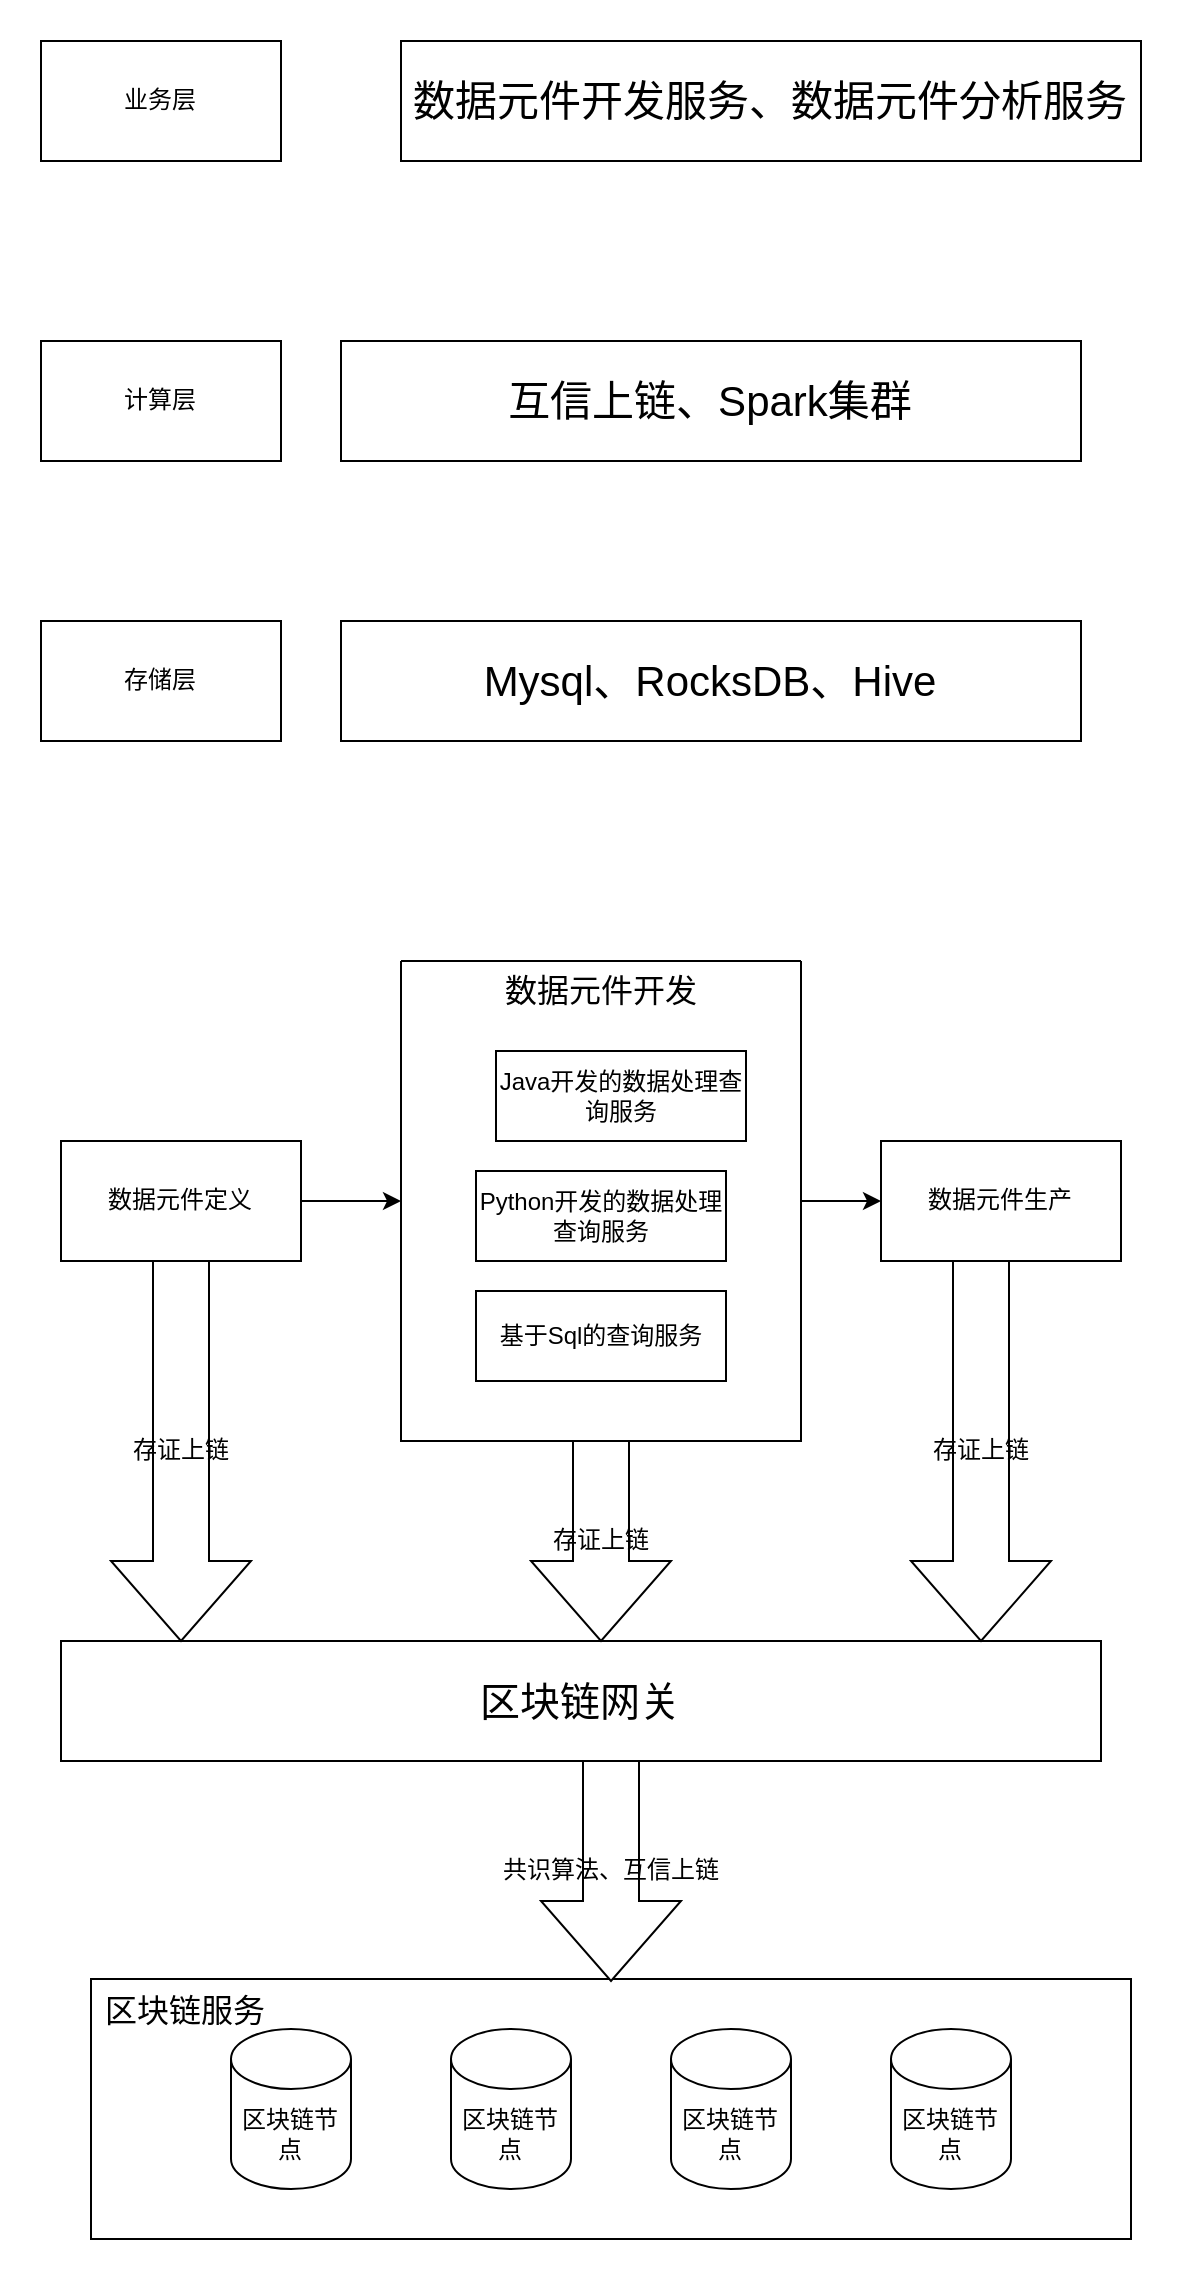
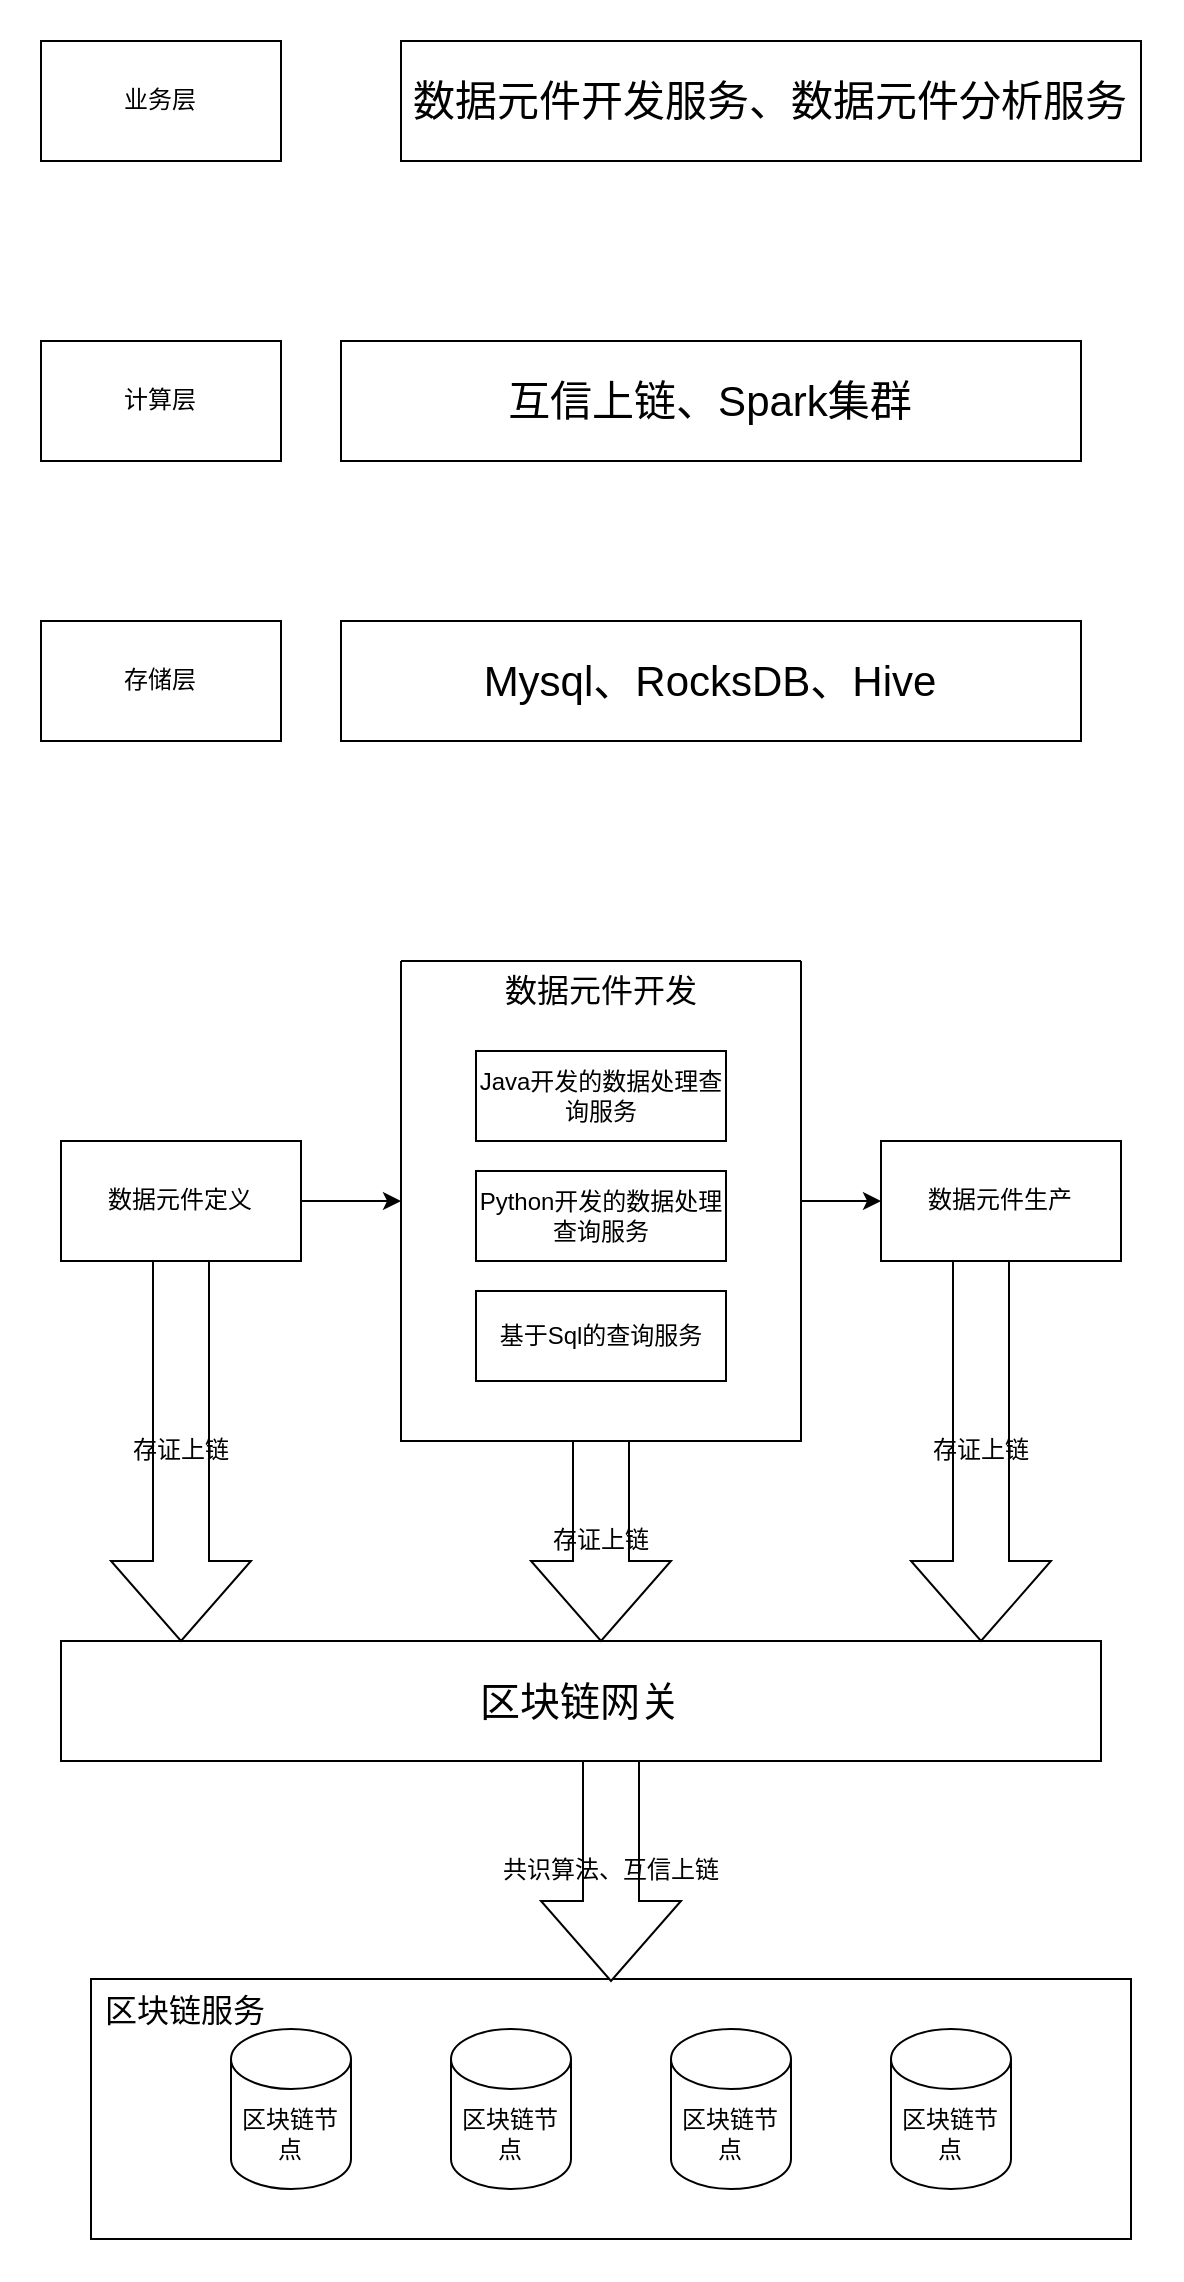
node "Java开发的数据处理查询服务": moved (621, 1096) -> (601, 1096)
